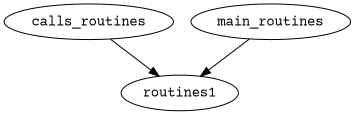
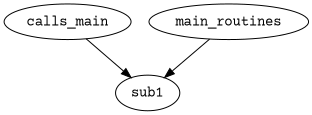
node "calls_routines": label "calls_routines" -> "calls_main"
node "routines1": label "routines1" -> "sub1"
